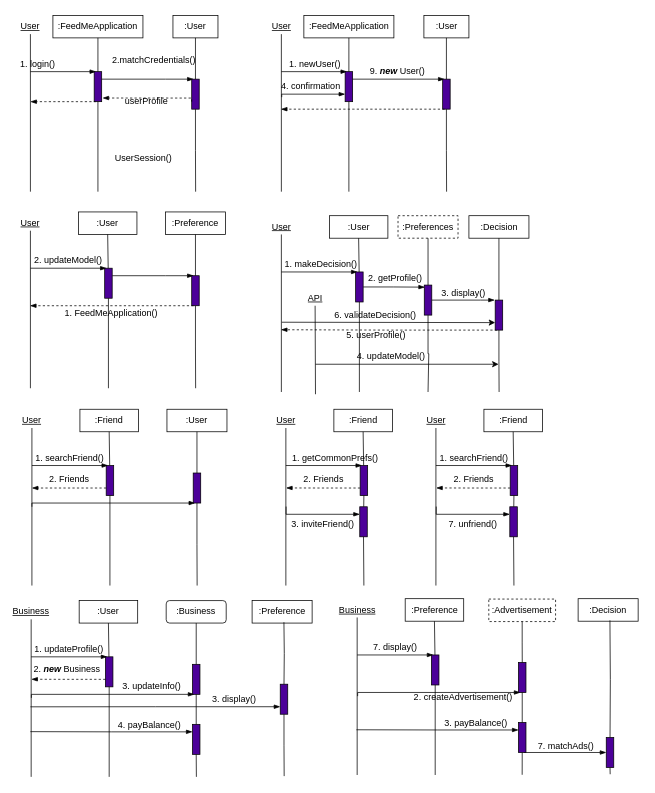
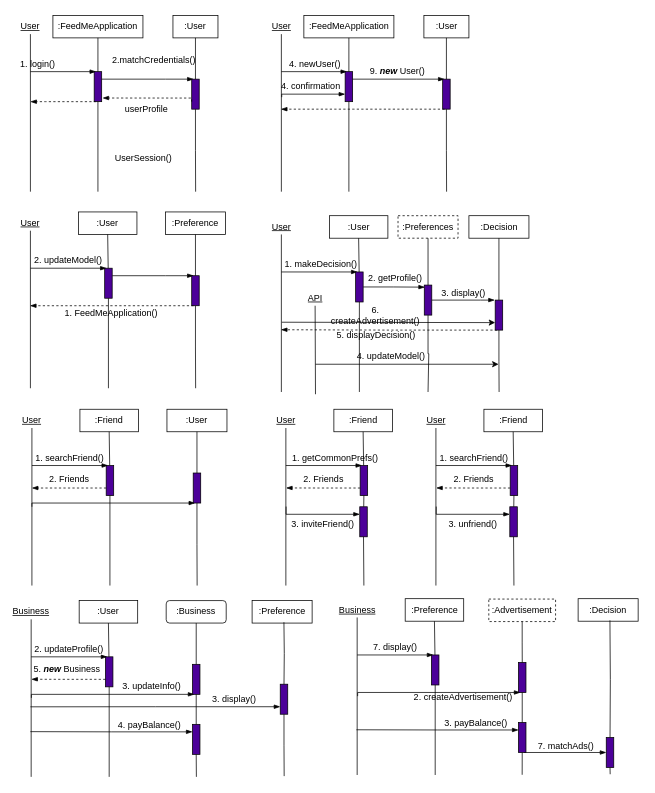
node "1. newUser()": label "1. newUser()" -> "4. newUser()"
node "userProfile": moved (147, 102) -> (147, 109)
node "6. validateDecision()": label "6. validateDecision()" -> "6. createAdvertisement()"
node "5. userProfile()": label "5. userProfile()" -> "5. displayDecision()"
node "7. unfriend()": label "7. unfriend()" -> "3. unfriend()"
node "1. updateProfile()": label "1. updateProfile()" -> "2. updateProfile()"
node "2. new Business": label "2. new Business" -> "5. new Business"
